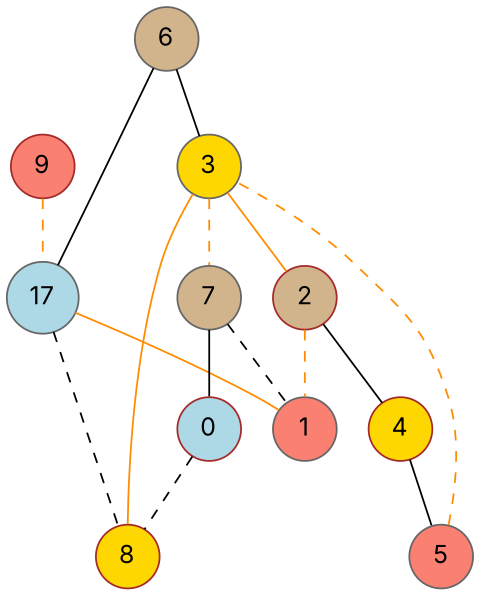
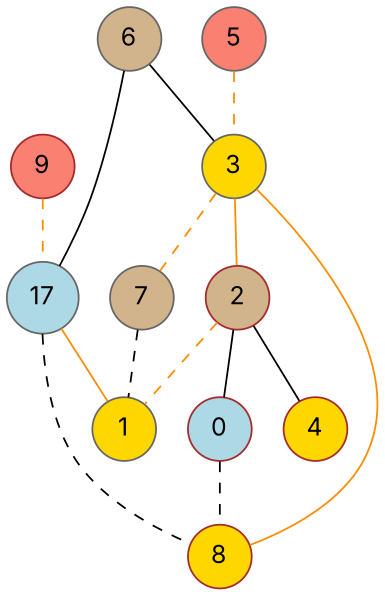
edge "7" -- "0": now "2" -- "0"
node "1": fillcolor salmon -> gold
edge "4" -- "5": removed
